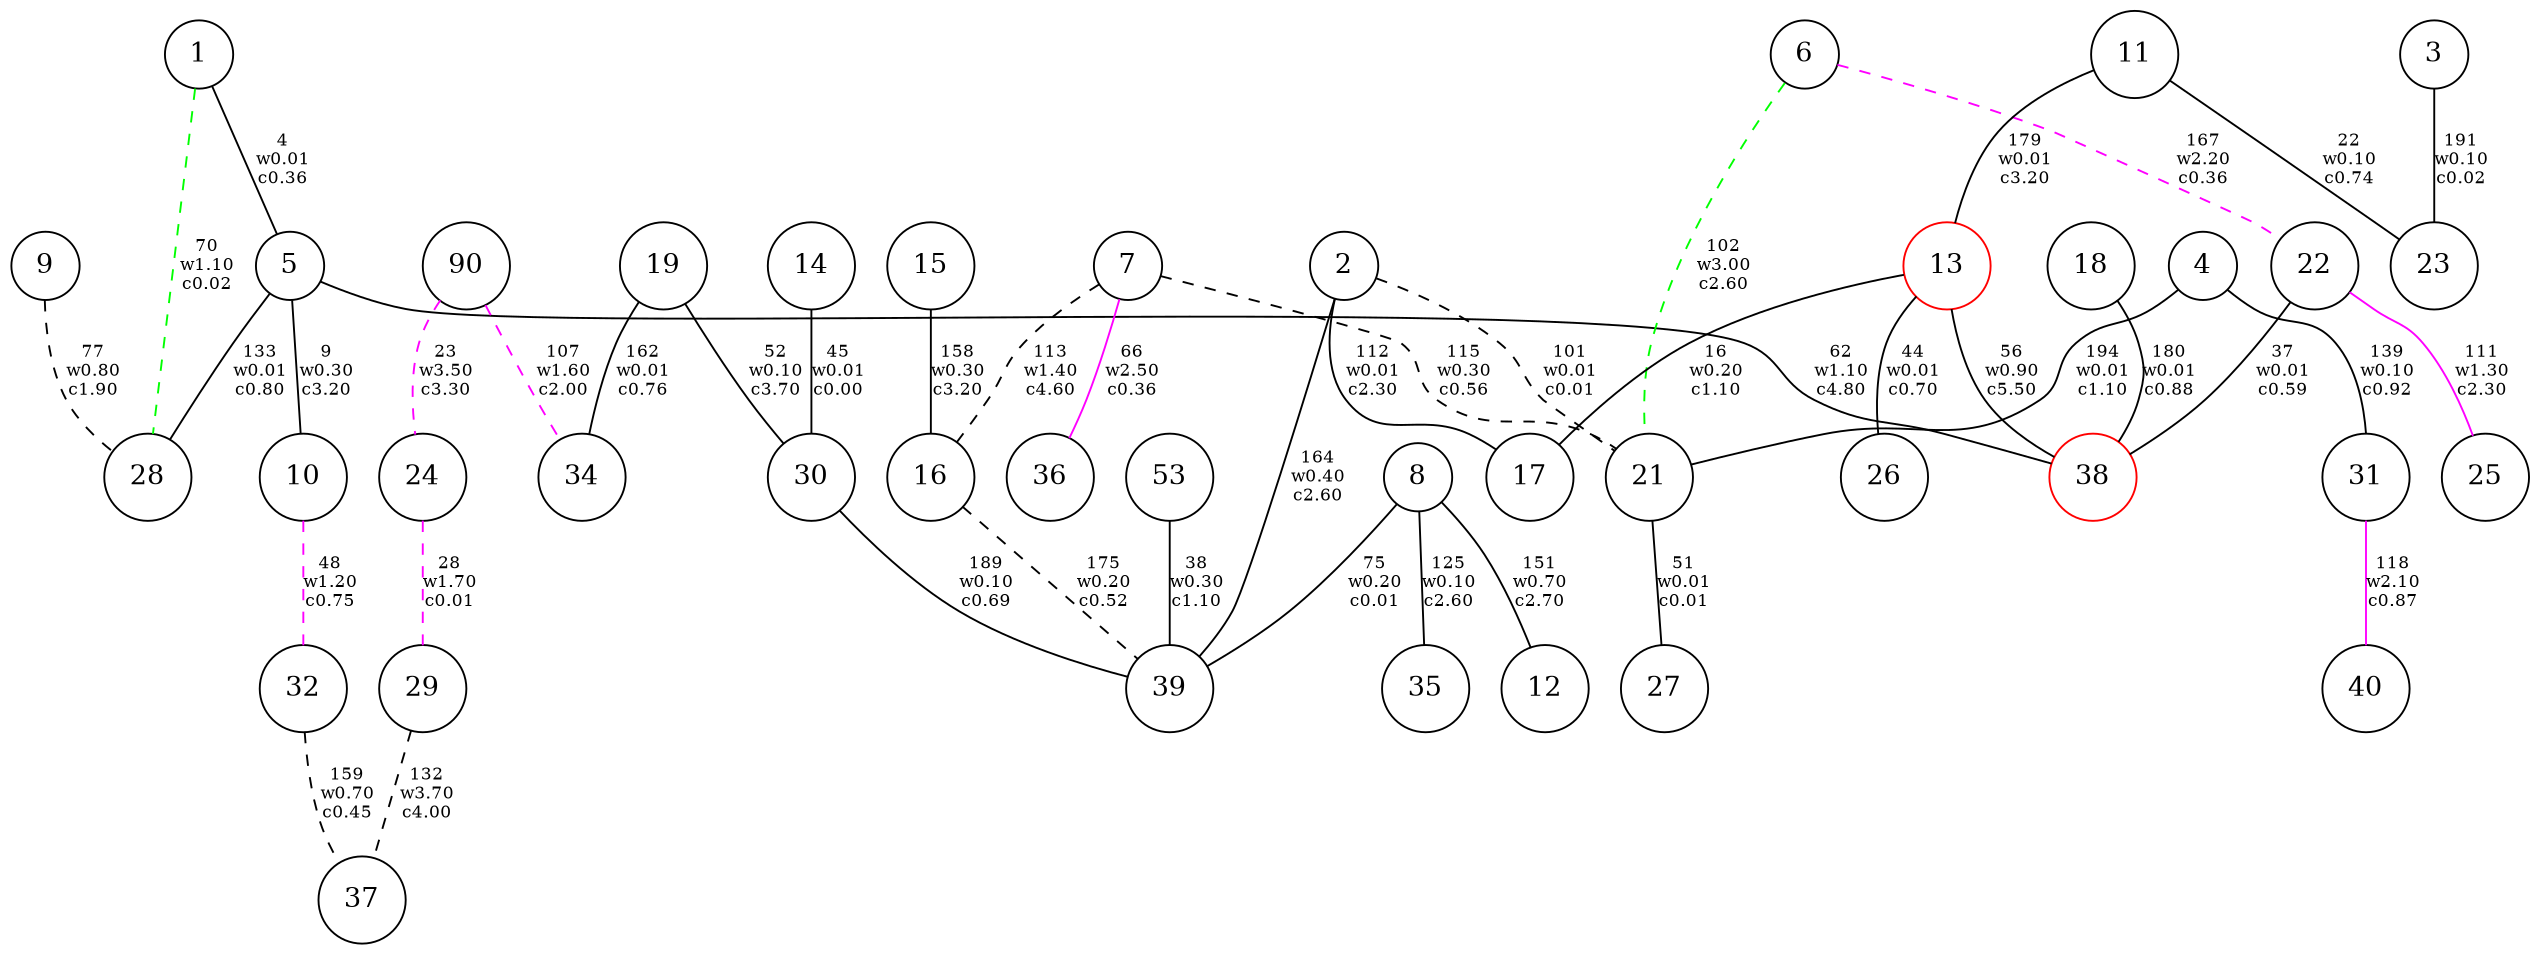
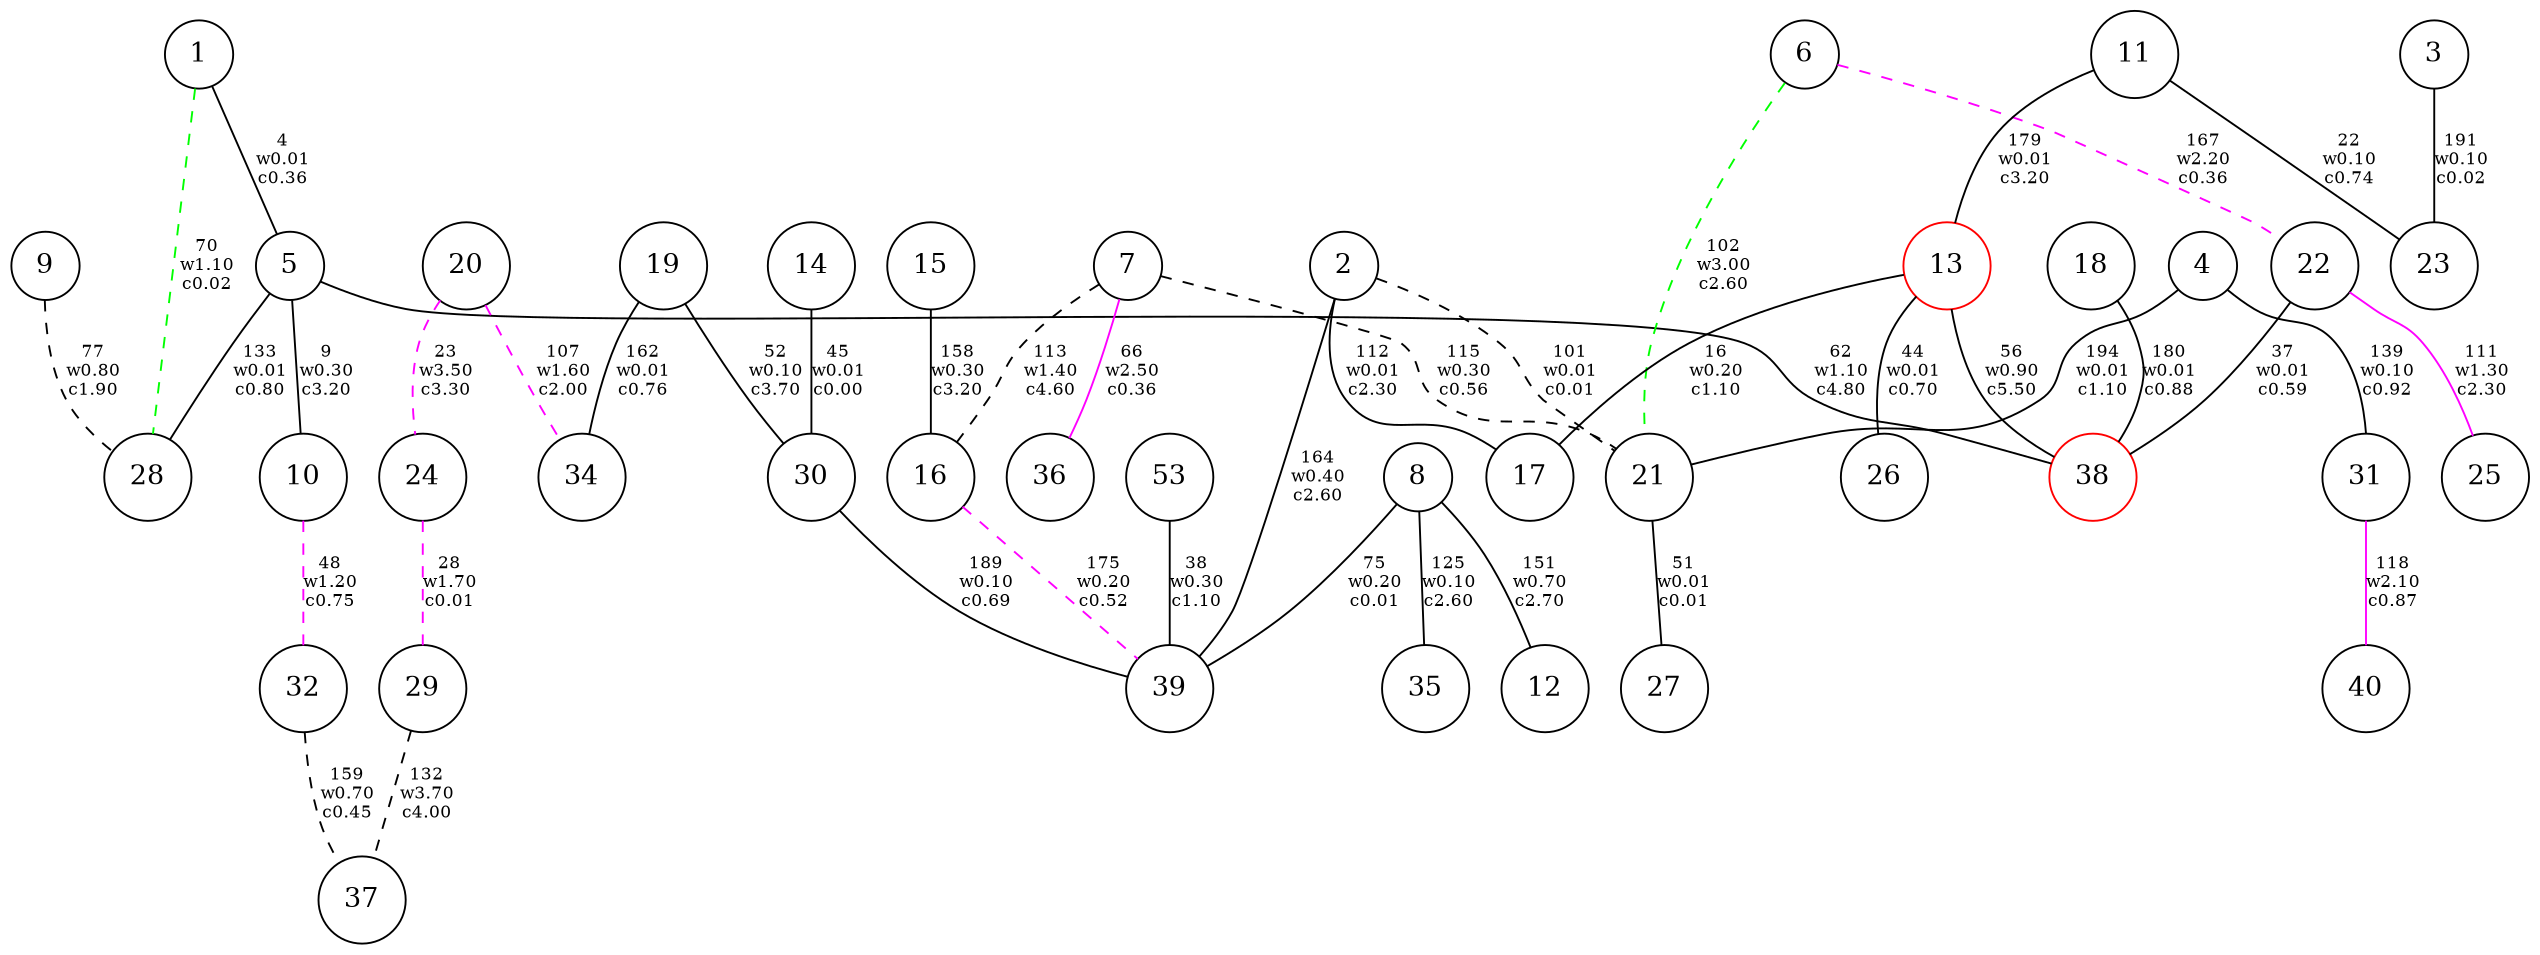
node "90": label "90" -> "20"
edge "16" -- "39": color black -> #ff00ff
